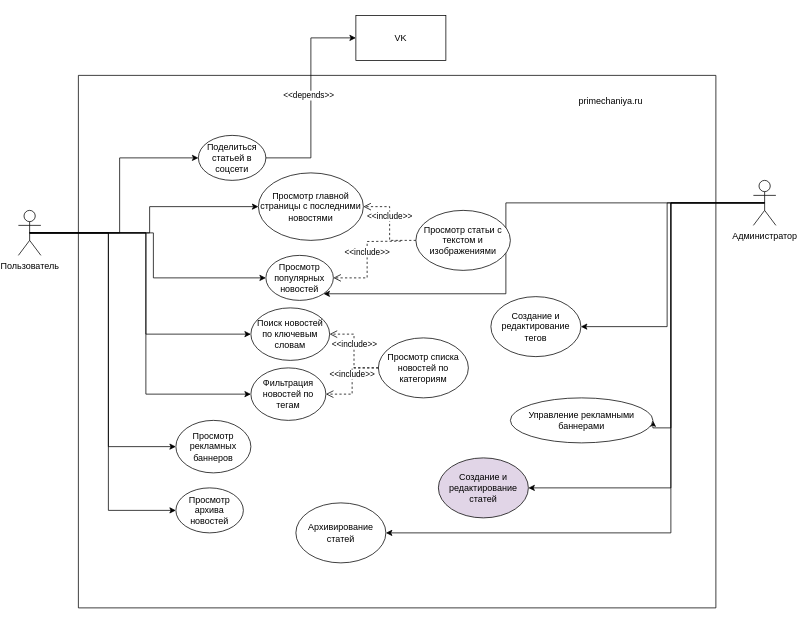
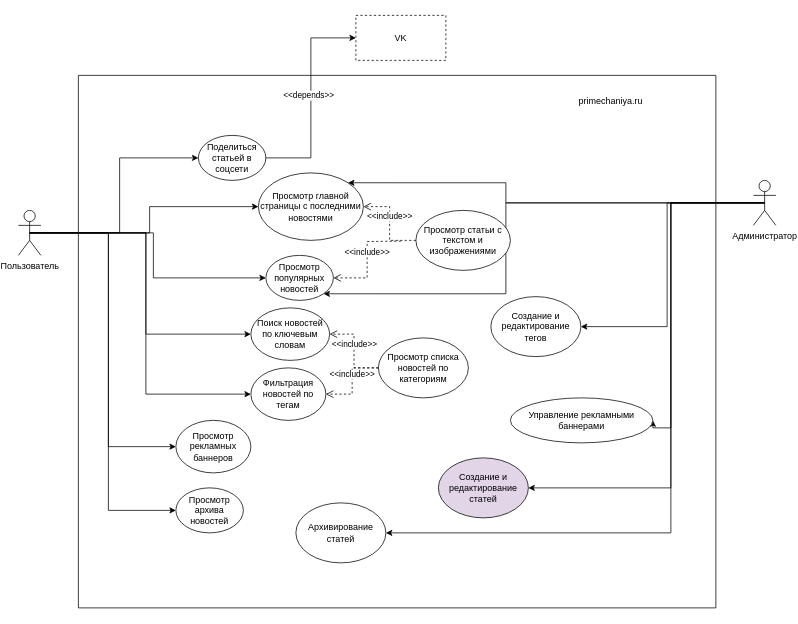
node "VK": style solid -> dashed
edge "Администратор" -> "Просмотр главной страницы с последними новостями": added
